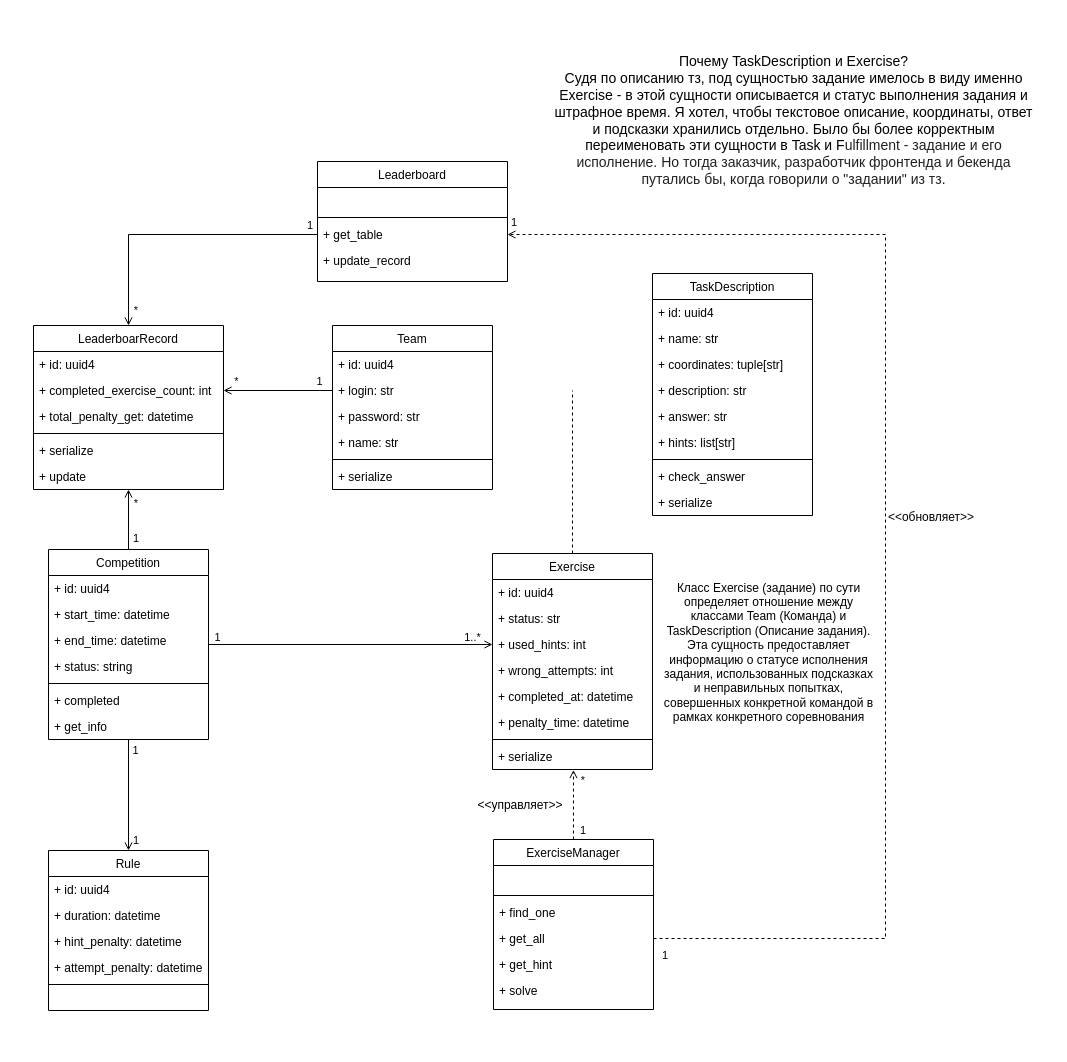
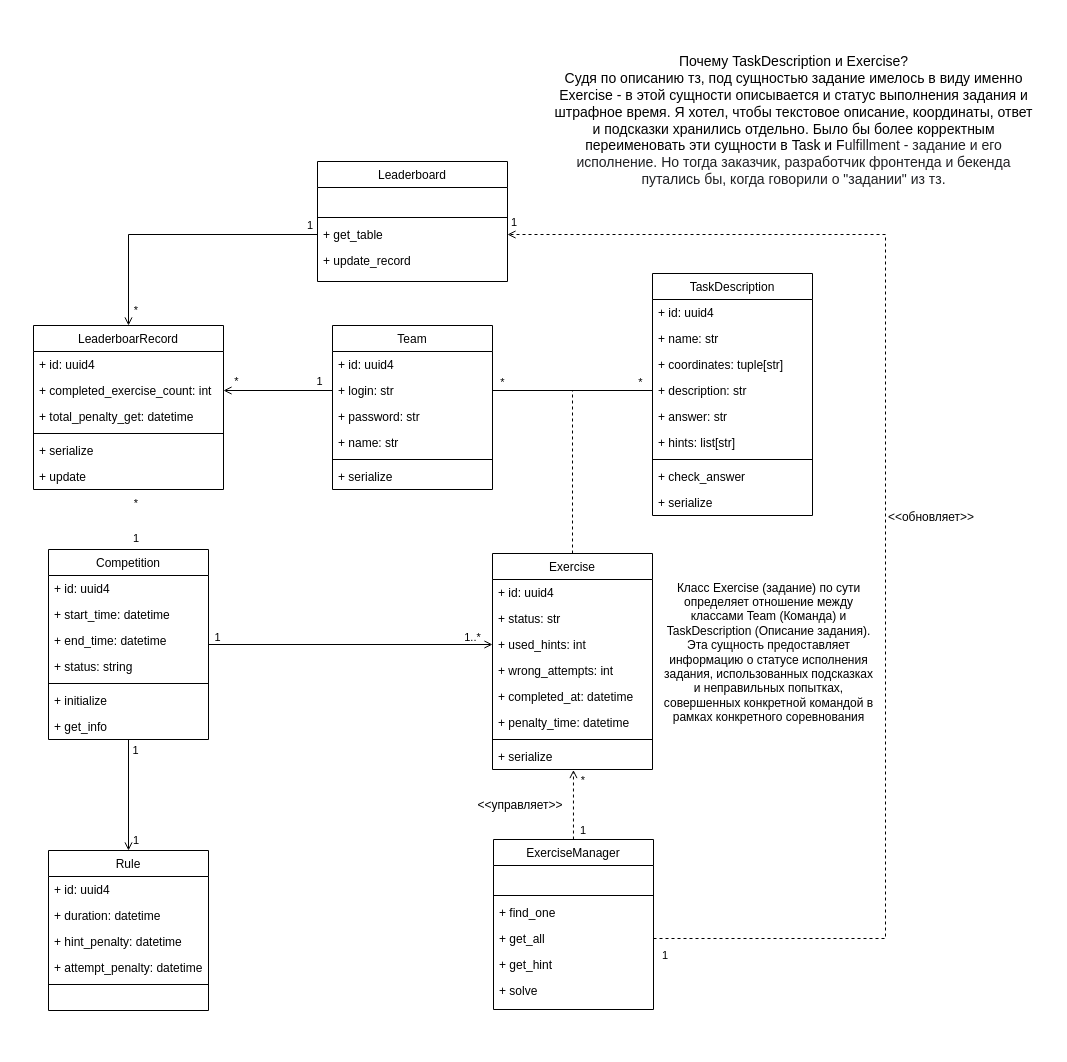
edge "+ login: str" -- "+ description: str": added, labels "*", "*"
edge "Competition" -> "LeaderboarRecord": removed
node "+ completed": label "+ completed" -> "+ initialize"
